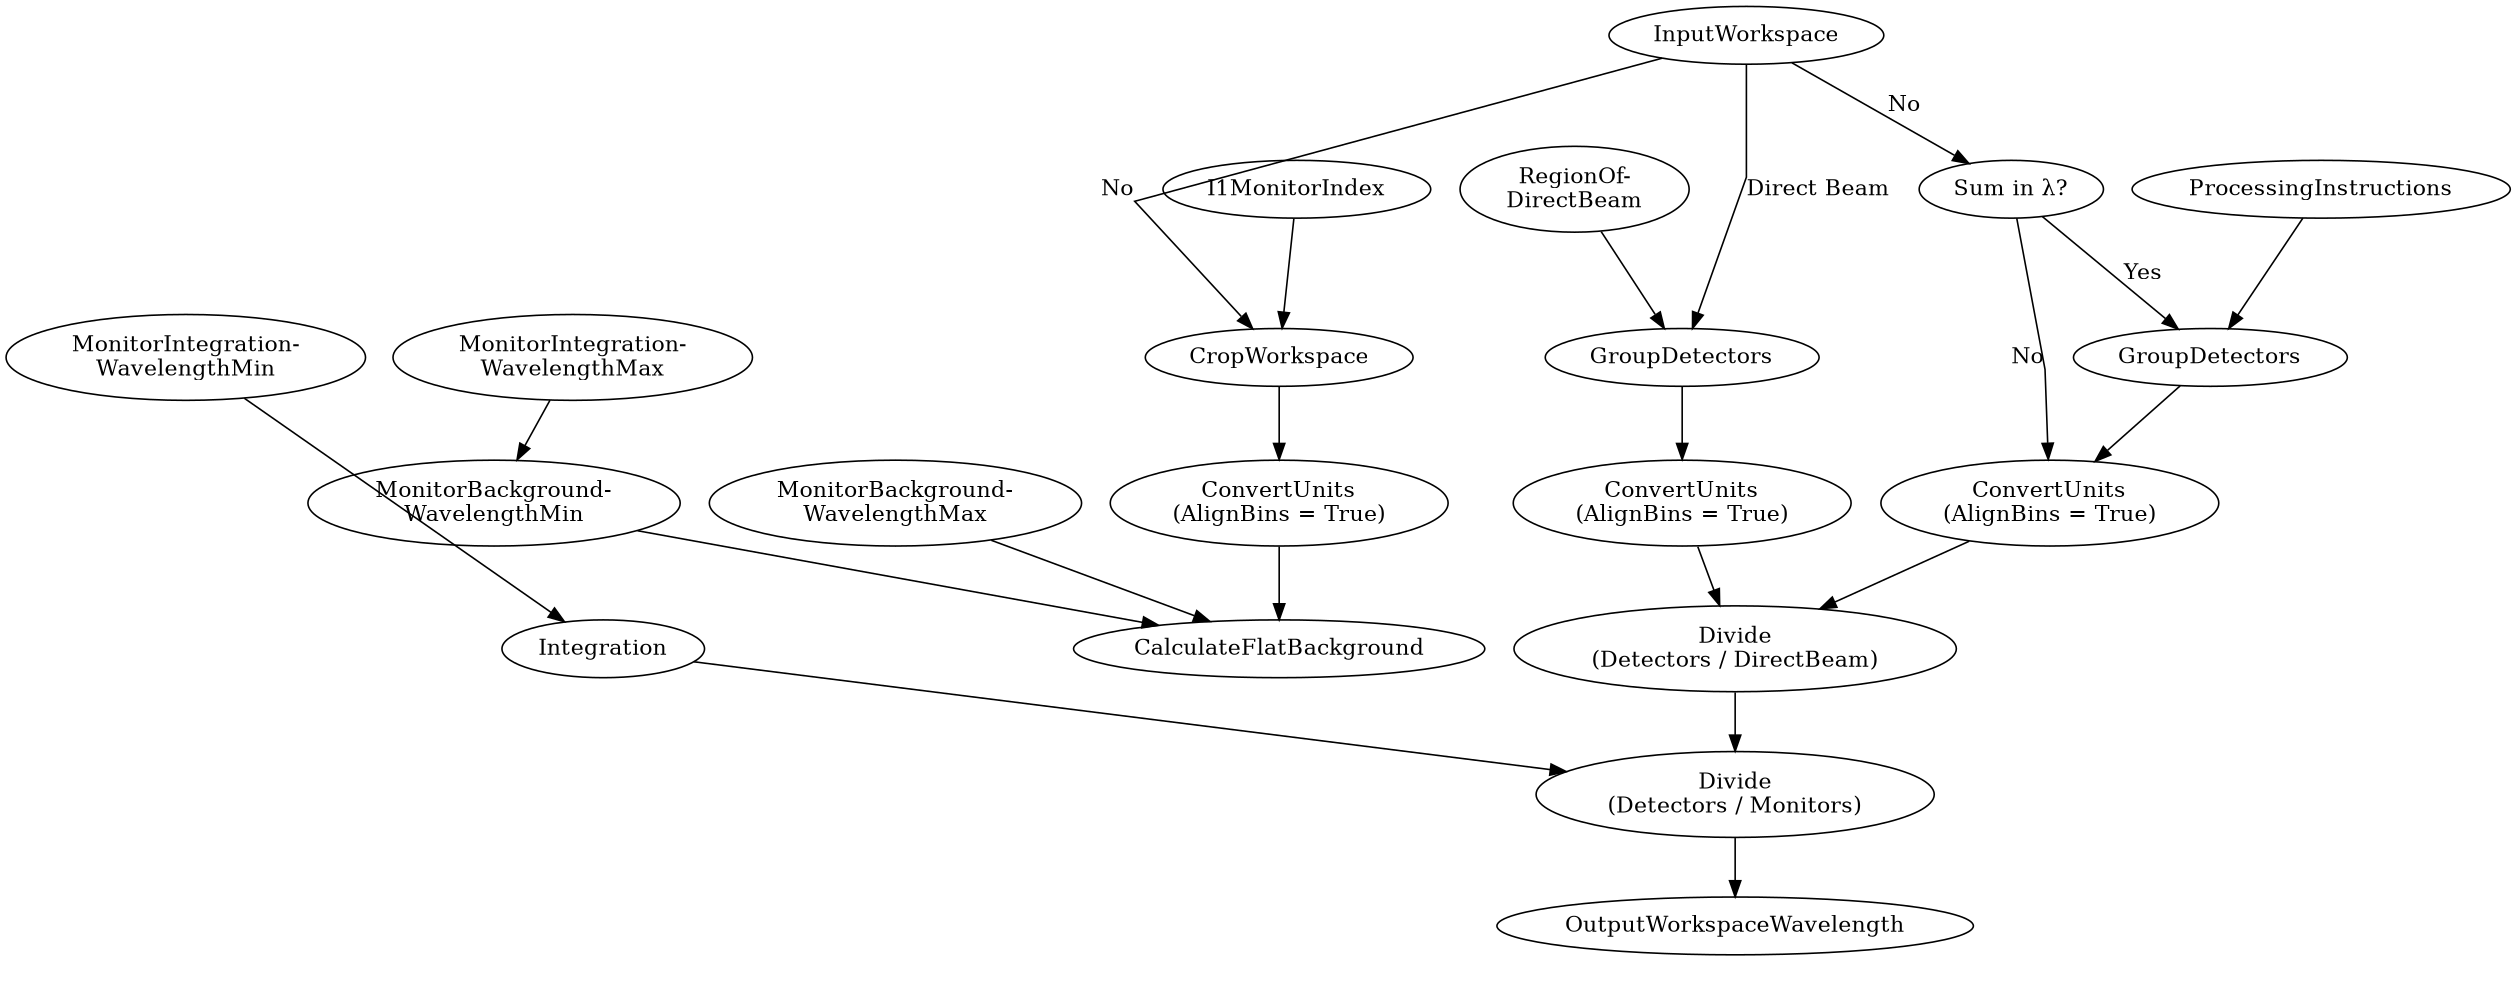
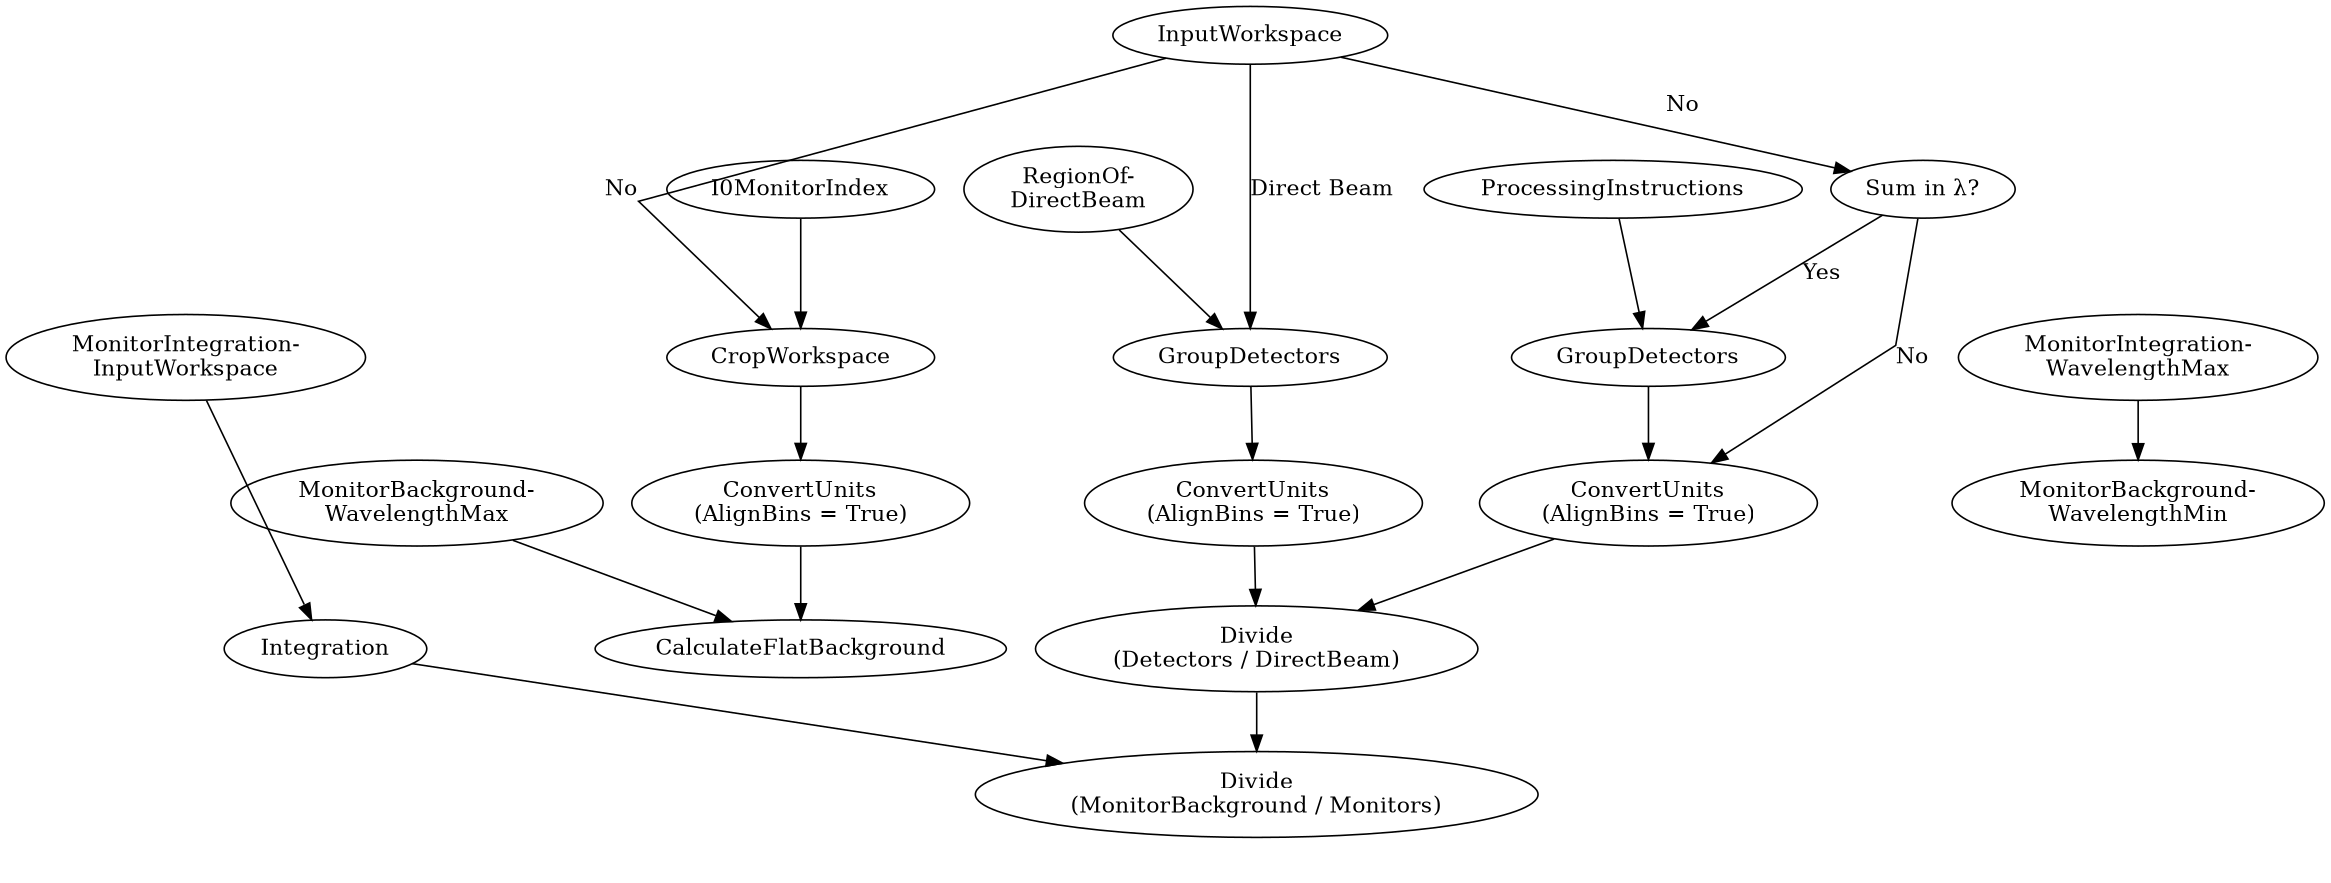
node "I1MonitorIndex": label "I1MonitorIndex" -> "I0MonitorIndex"
node "MonitorIntegration- WavelengthMin": label "MonitorIntegration- WavelengthMin" -> "MonitorIntegration- InputWorkspace"
edge "MonitorBackground- WavelengthMin" -> "CalculateFlatBackground": removed
node "Divide (Detectors / Monitors)": label "Divide (Detectors / Monitors)" -> "Divide (MonitorBackground / Monitors)"
node "OutputWorkspaceWavelength": removed
